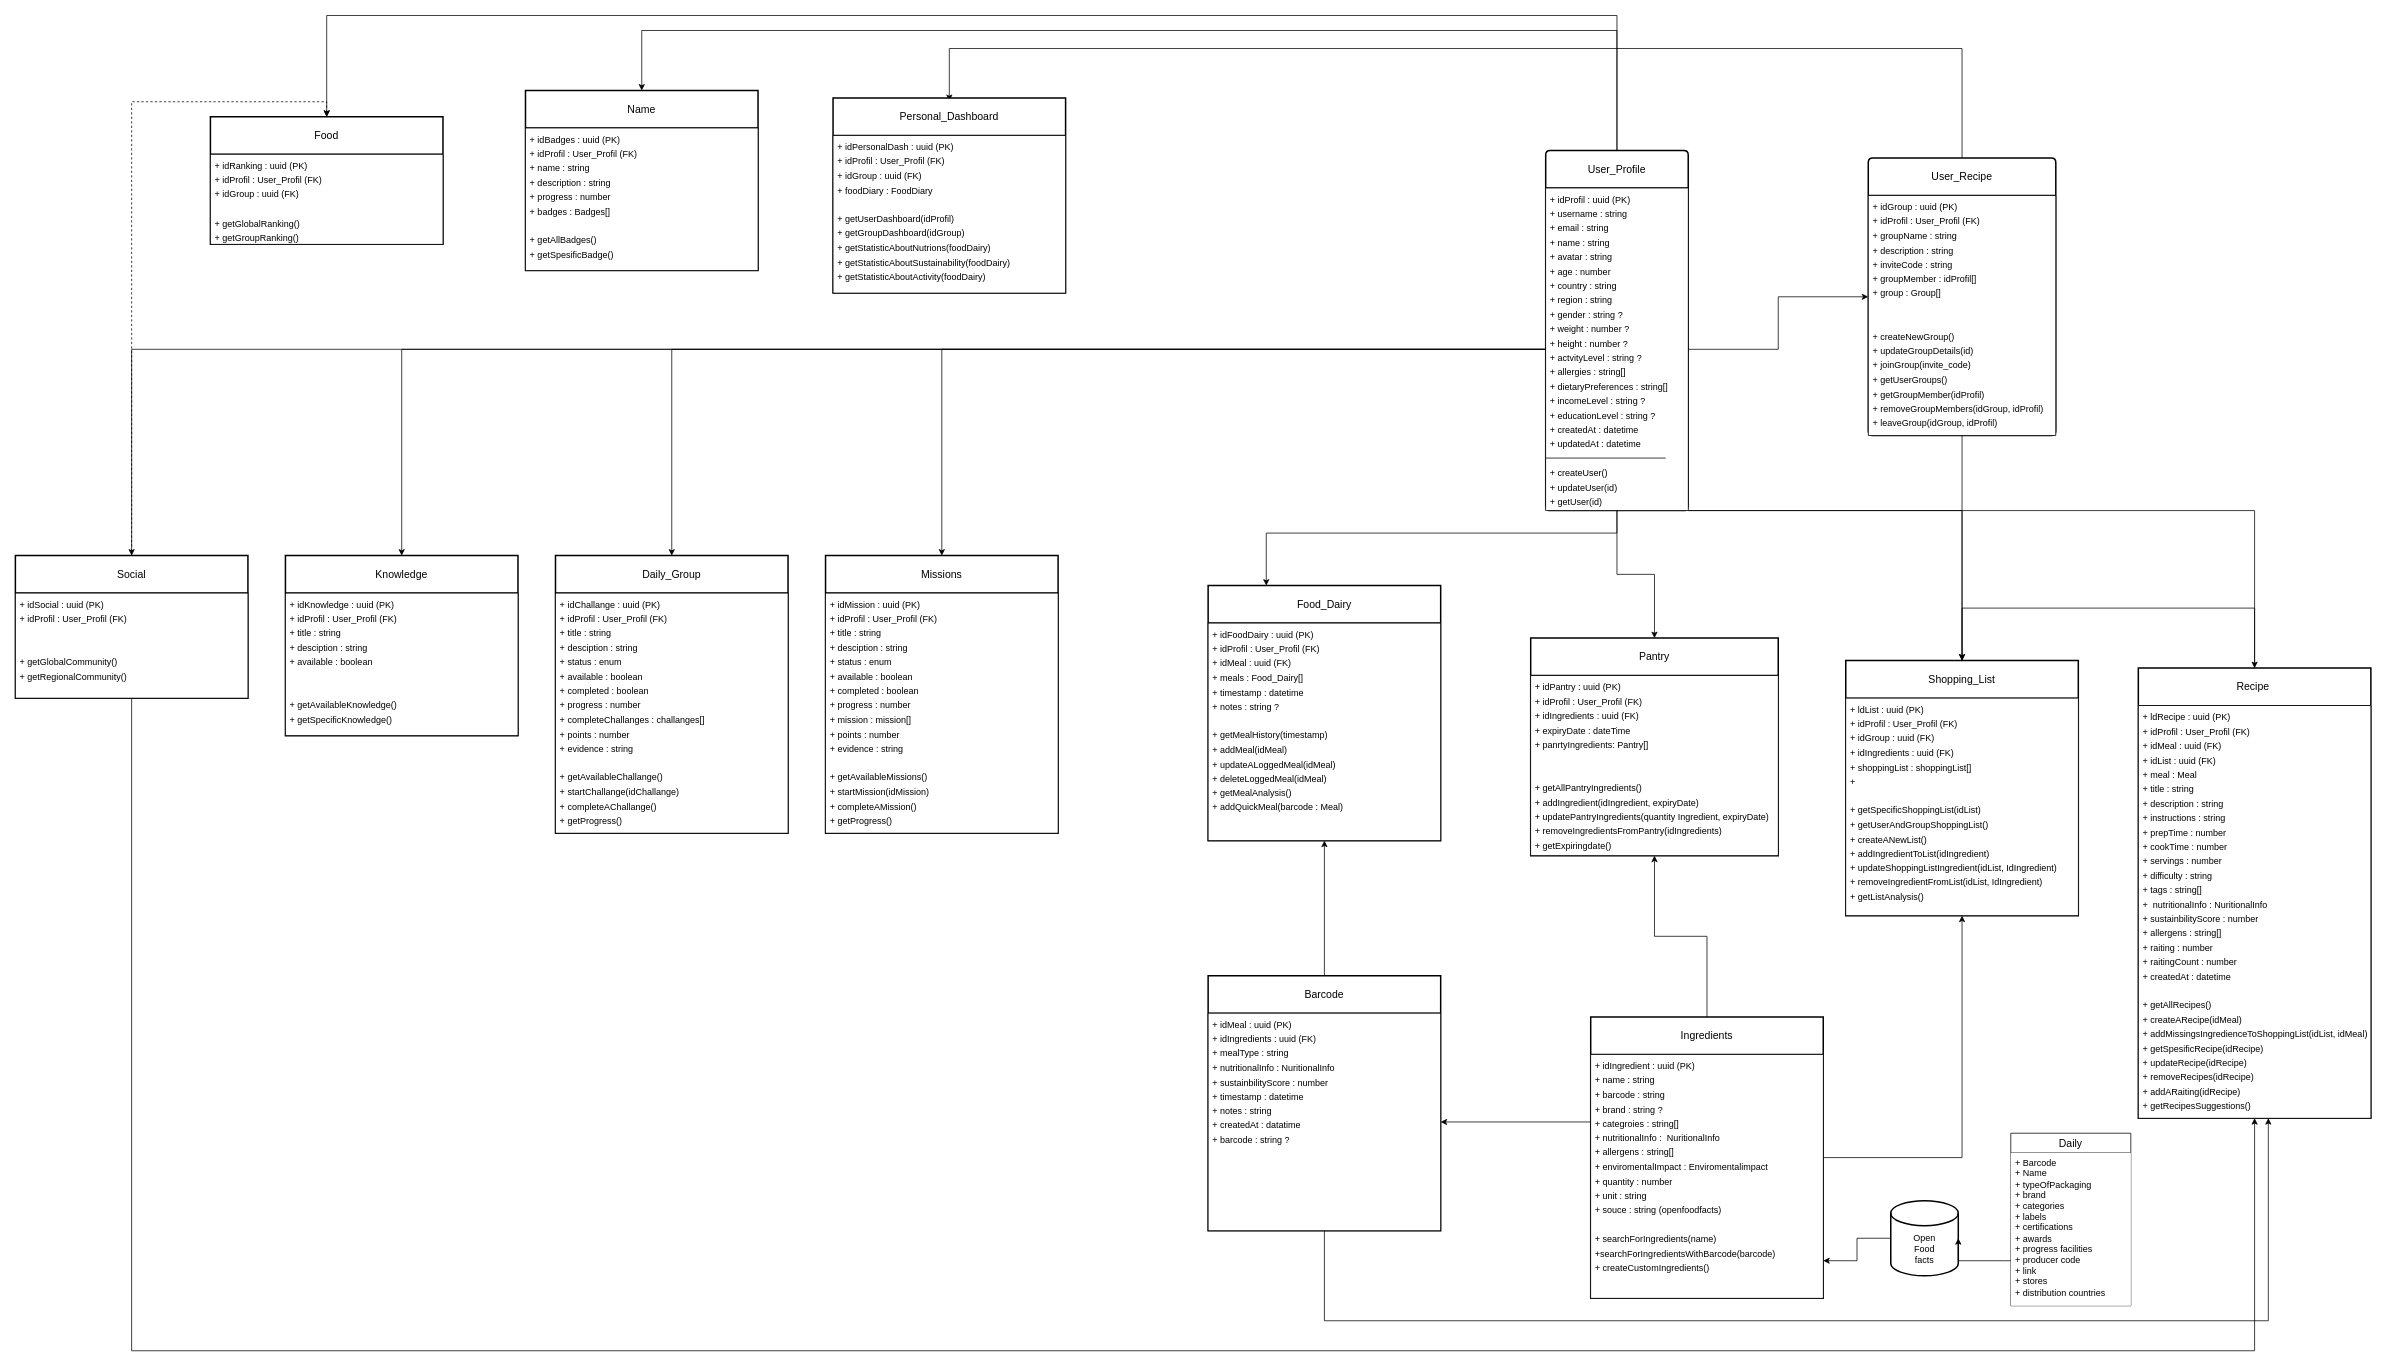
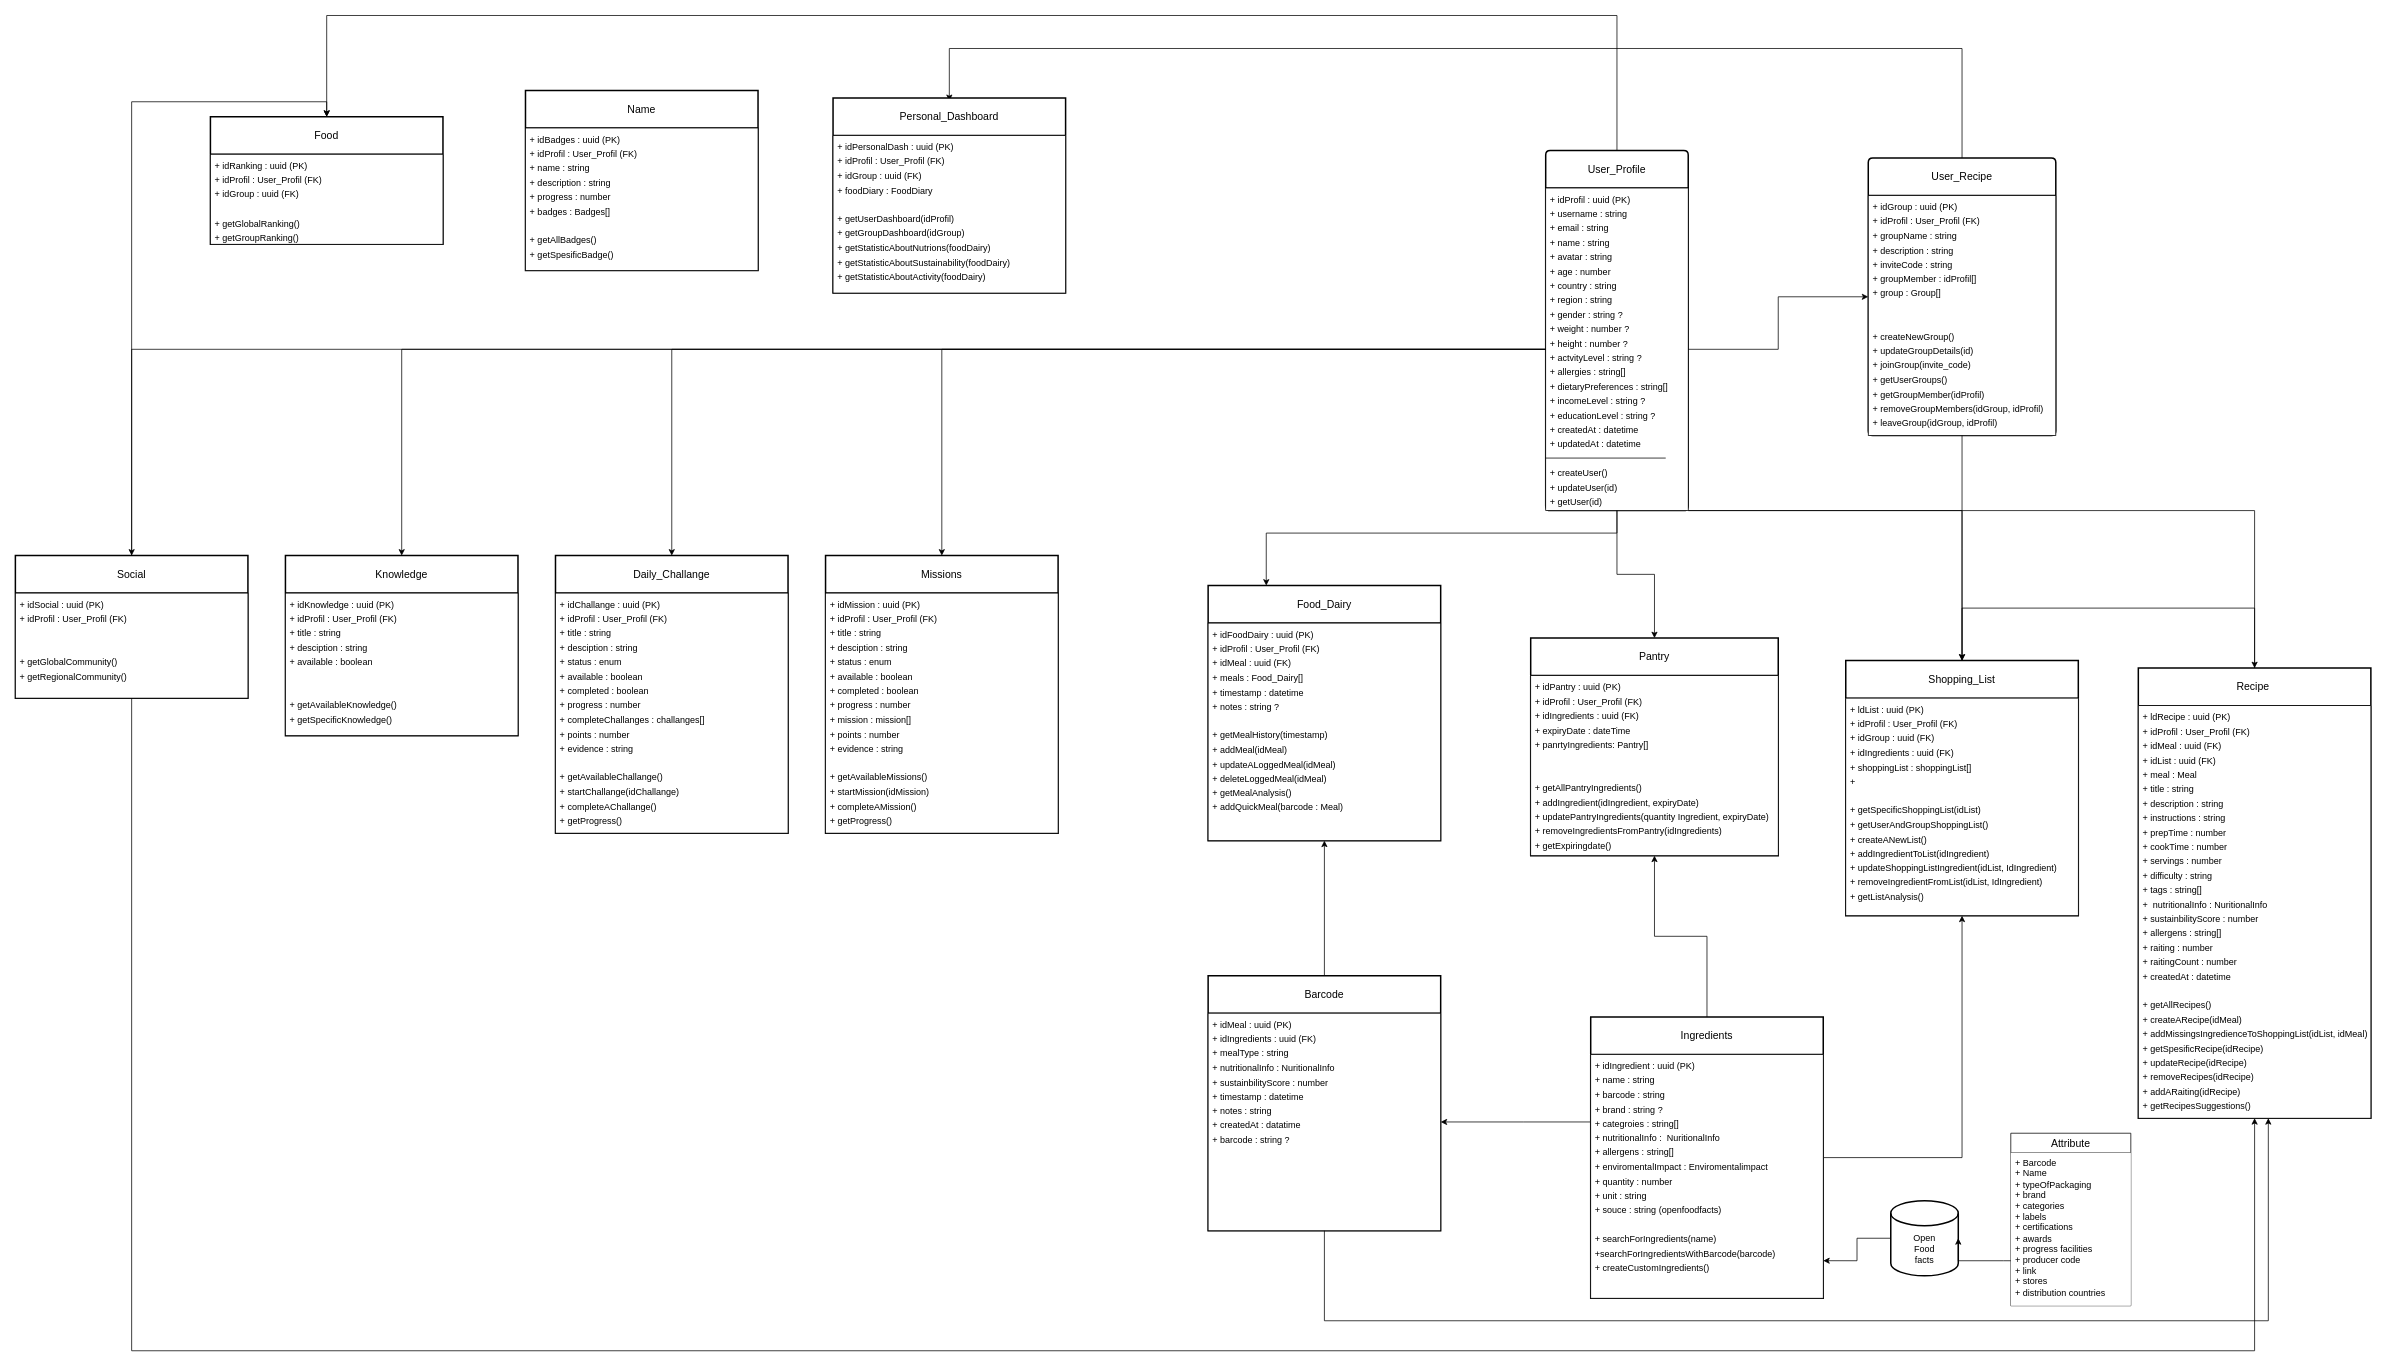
edge "User_Profile" -> "Name": removed
edge "Social" -> "Food": style dashed -> solid
node "Daily_Group": label "Daily_Group" -> "Daily_Challange"
node "Daily": label "Daily" -> "Attribute"
